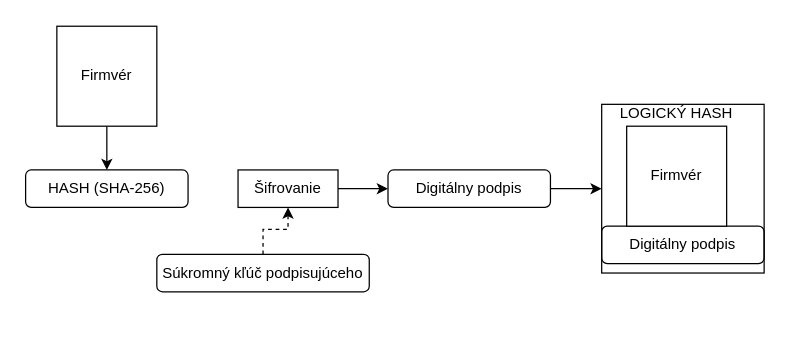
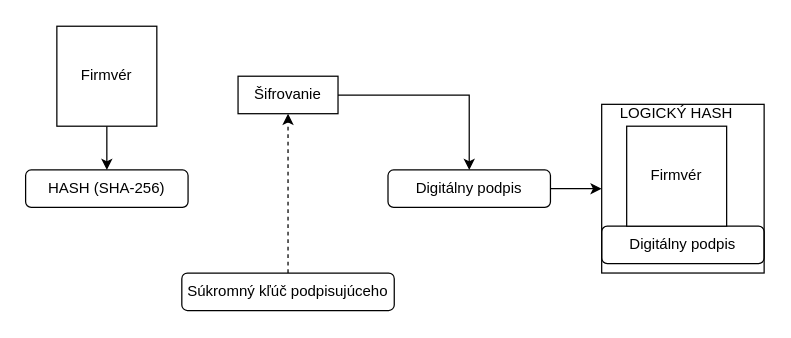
node "Šifrovanie": moved (288, 188) -> (288, 95)
node "Súkromný kľúč podpisujúceho": moved (263, 273) -> (288, 292)
